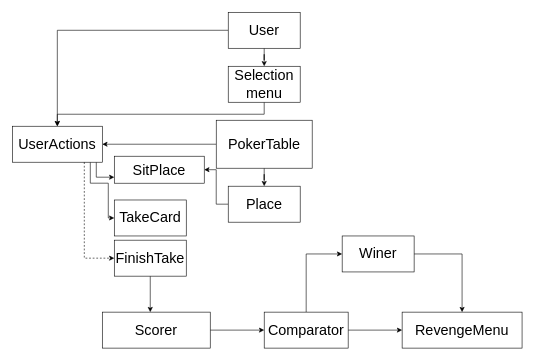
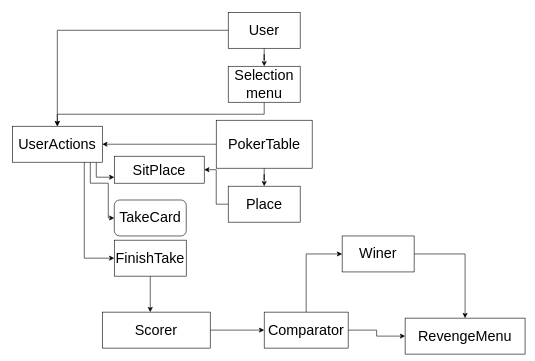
node "TakeCard": shape rectangle -> rounded rectangle
edge "UserActions" -> "FinishTake": style dashed -> solid
node "RevengeMenu": moved (462, 330) -> (465, 336)
